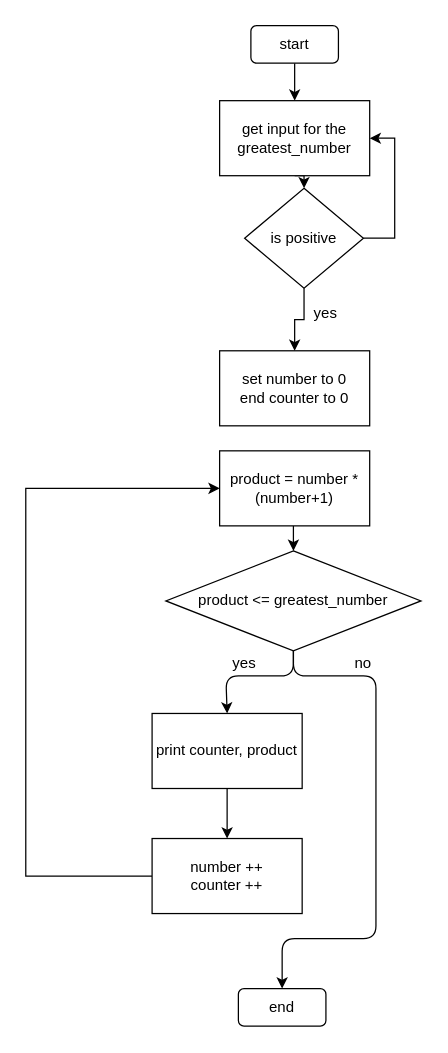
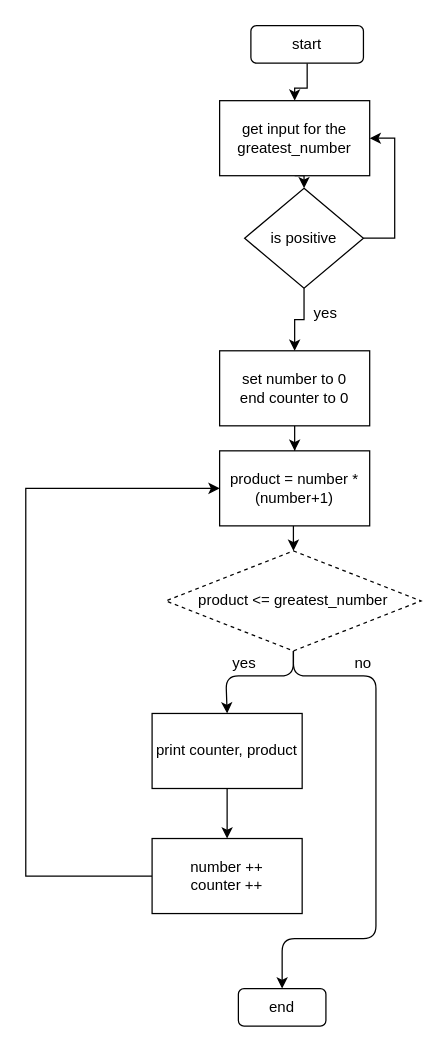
node "start": size 88x38 -> 113x38
edge "set number to 0 end counter to 0" -> "product = number * (number+1)": added
node "product <= greatest_number": style solid -> dashed
